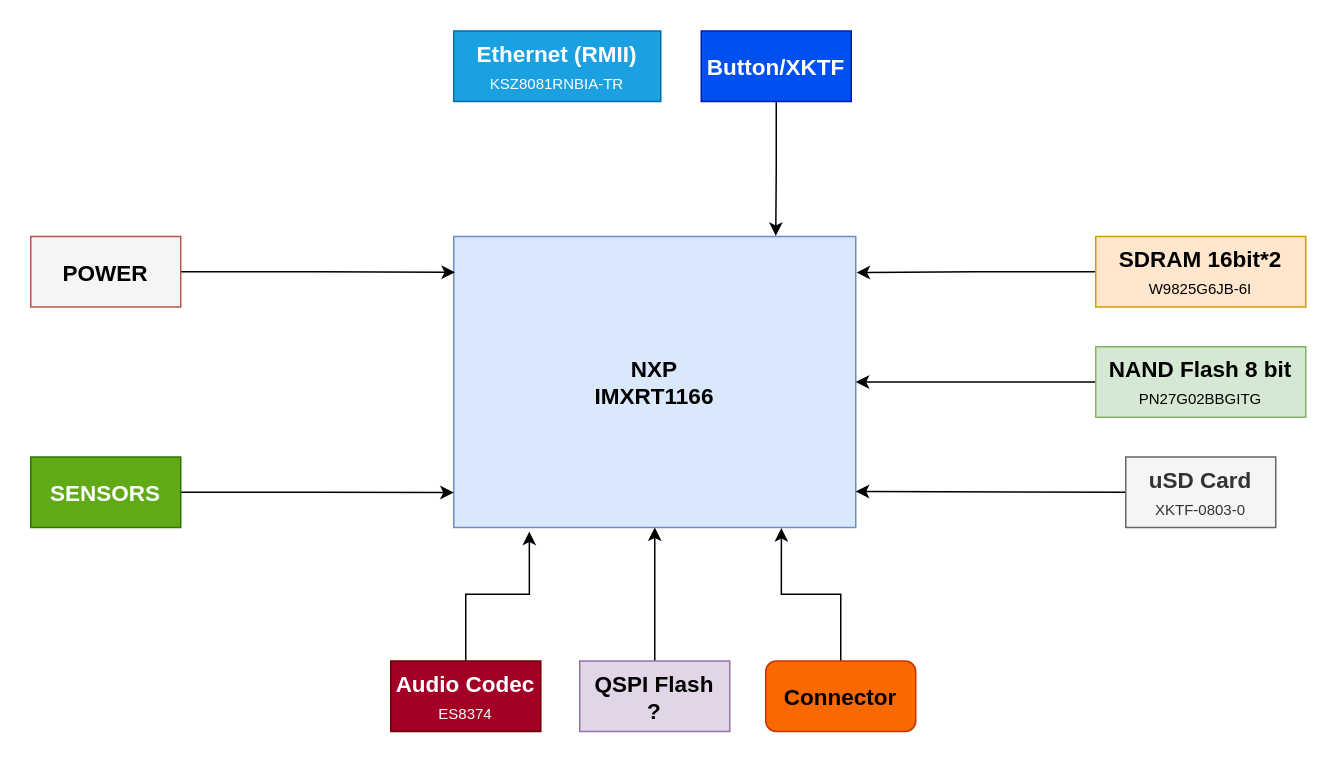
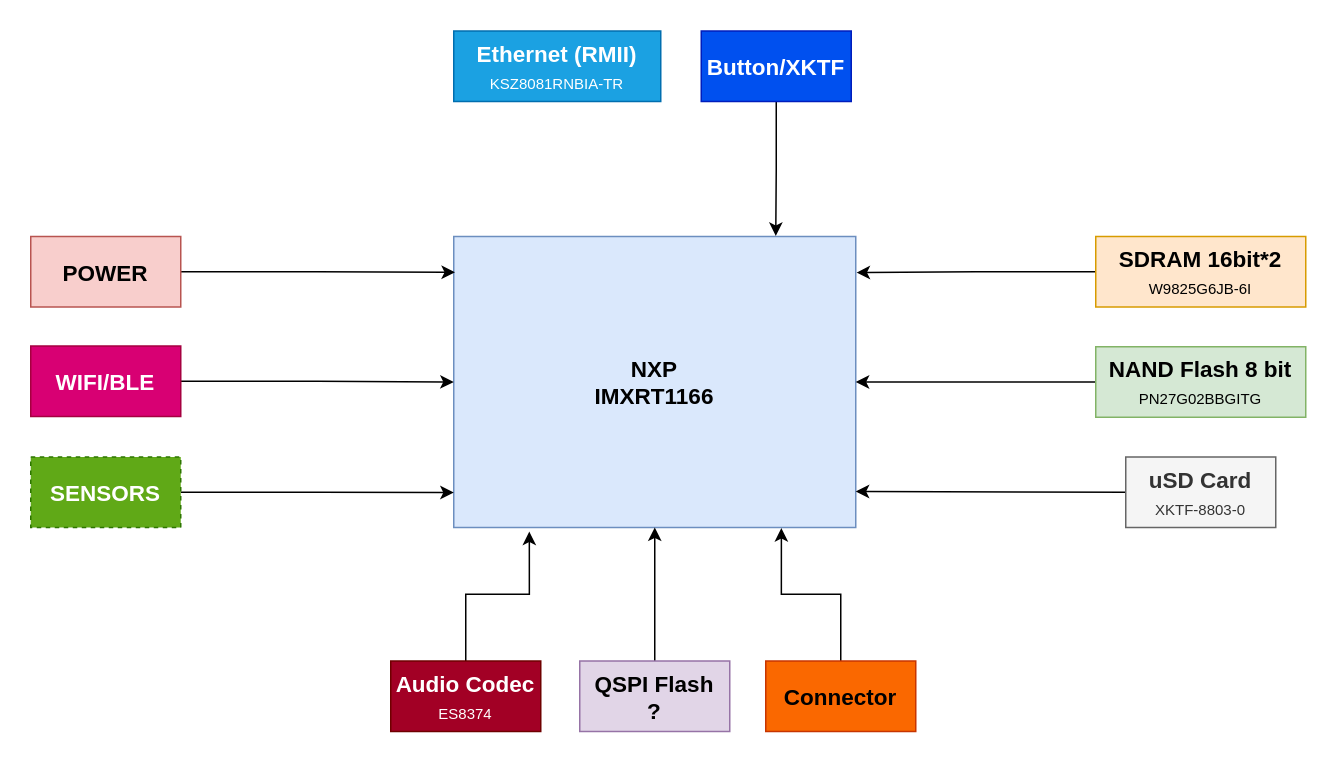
node "POWER": fillcolor #f5f5f5 -> #f8cecc
node "WIFI/BLE": added
edge "WIFI/BLE" -> "NXP IMXRT1166": added
node "SENSORS": style solid -> dashed
node "uSD Card XKTF-0803-0": label "uSD Card XKTF-0803-0" -> "uSD Card XKTF-8803-0"
node "Connector": shape rounded rectangle -> rectangle
